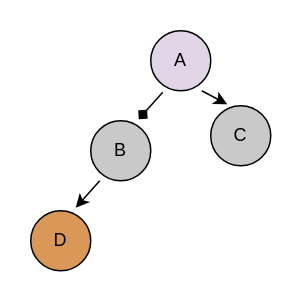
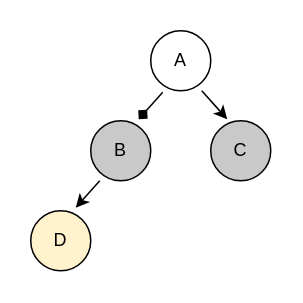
node "A": fillcolor #e1d5e7 -> #ffffff
node "C": moved (241, 136) -> (241, 151)
node "D": fillcolor #d99857 -> #fff2cc
